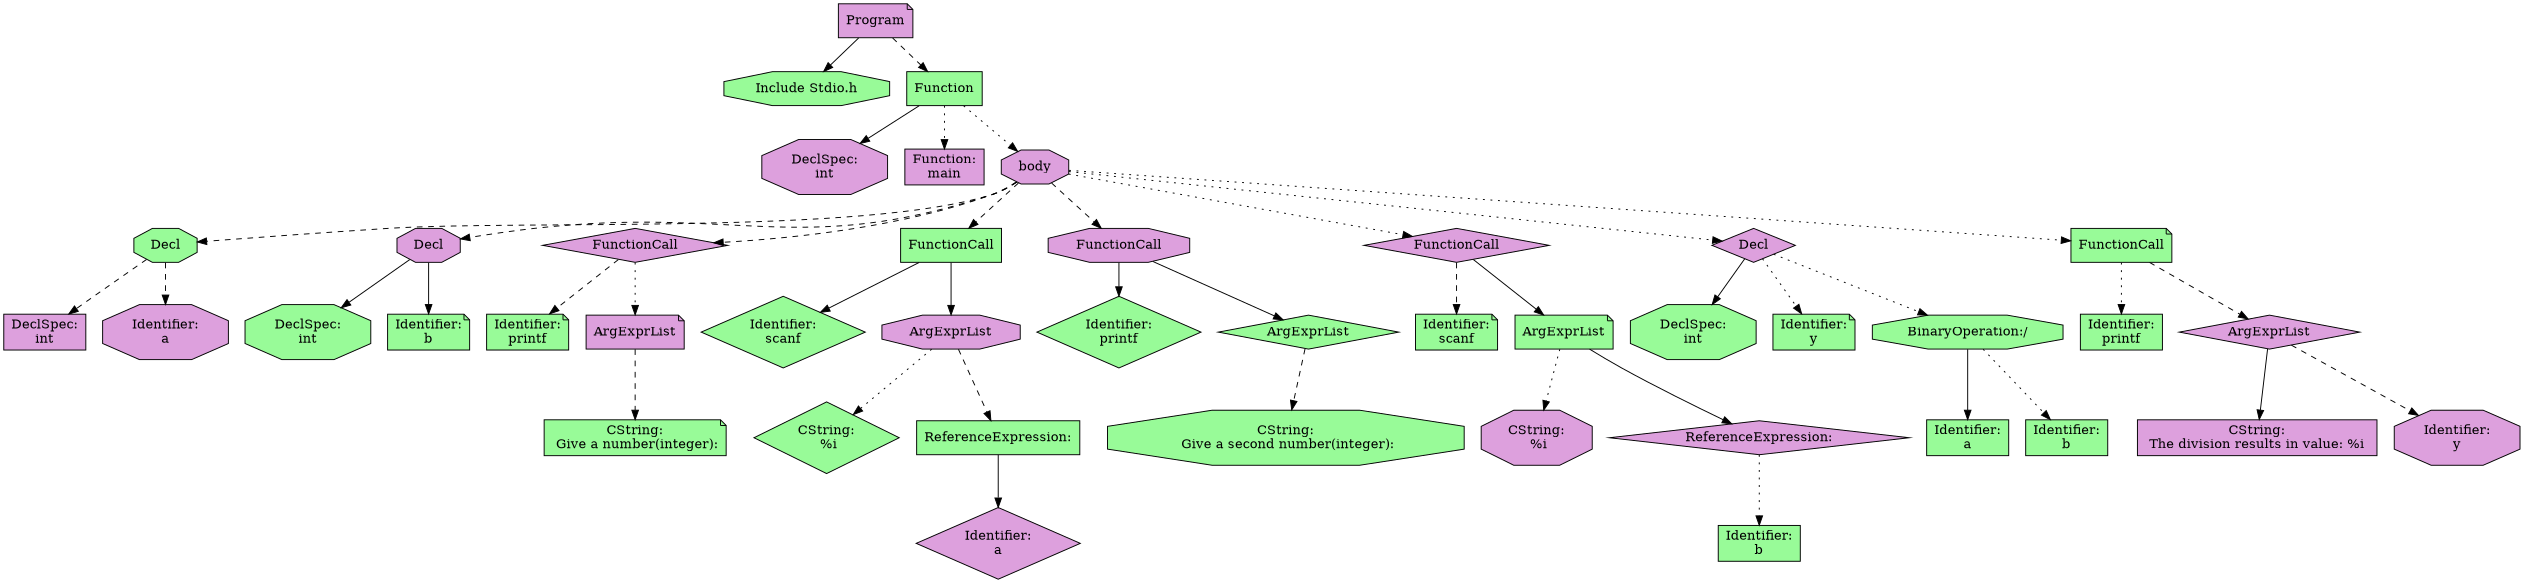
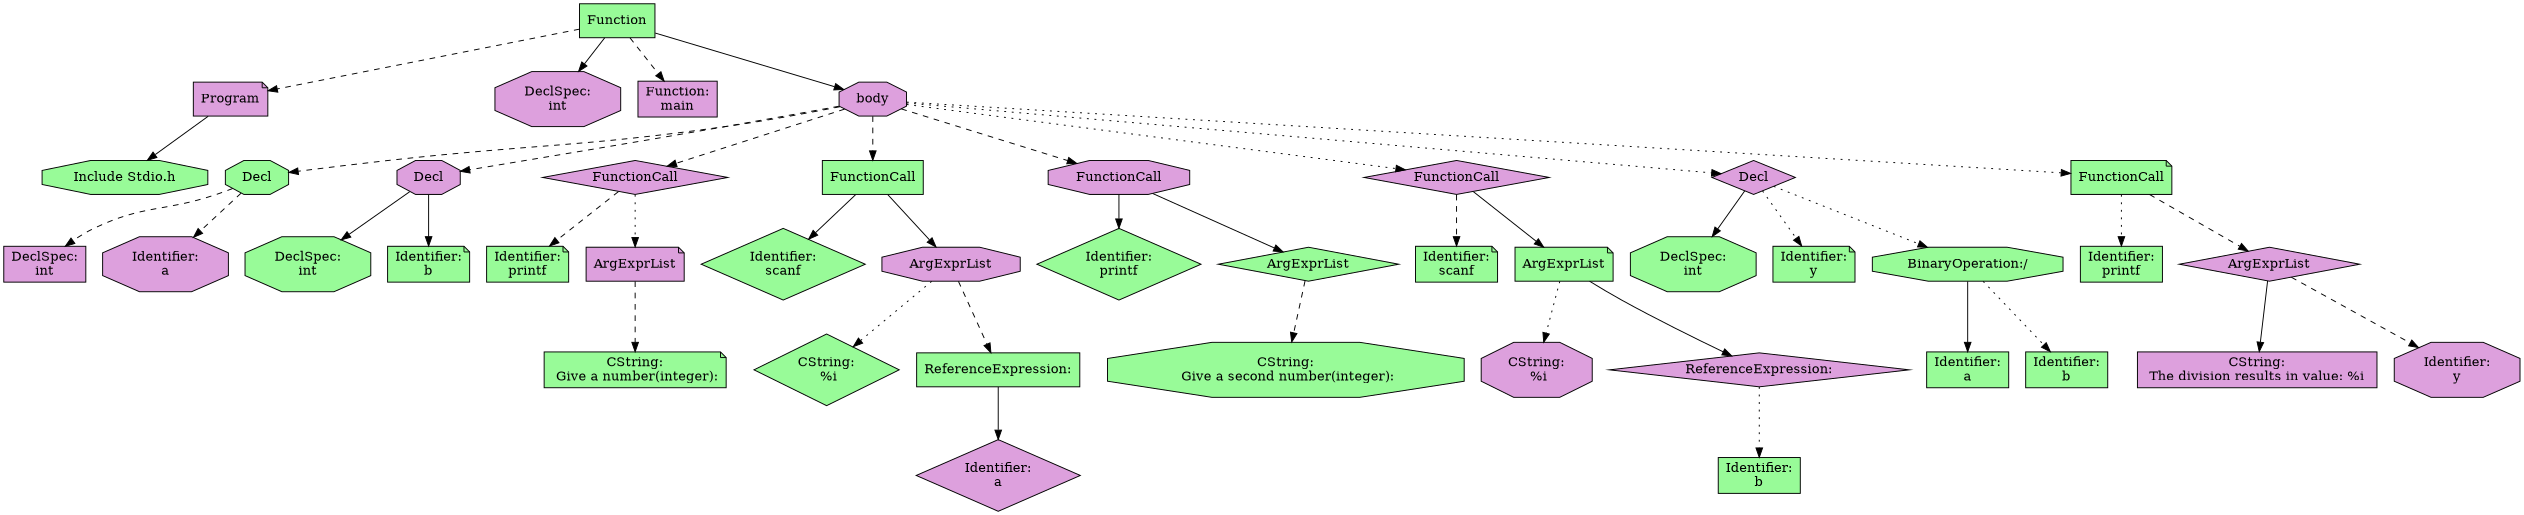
edge "Program" -> "Function": reversed
edge "Function" -> "Function: main": style dotted -> dashed
edge "Function" -> "body": style dotted -> solid
